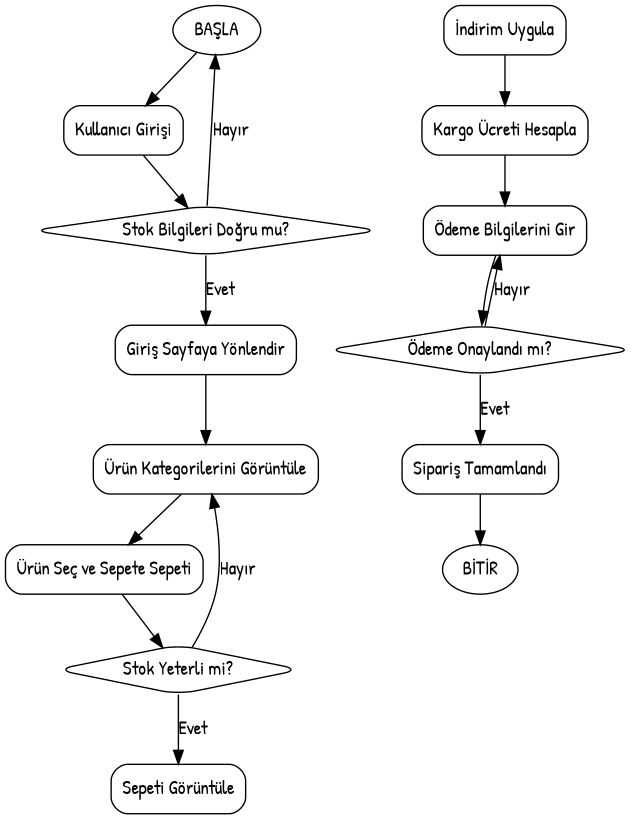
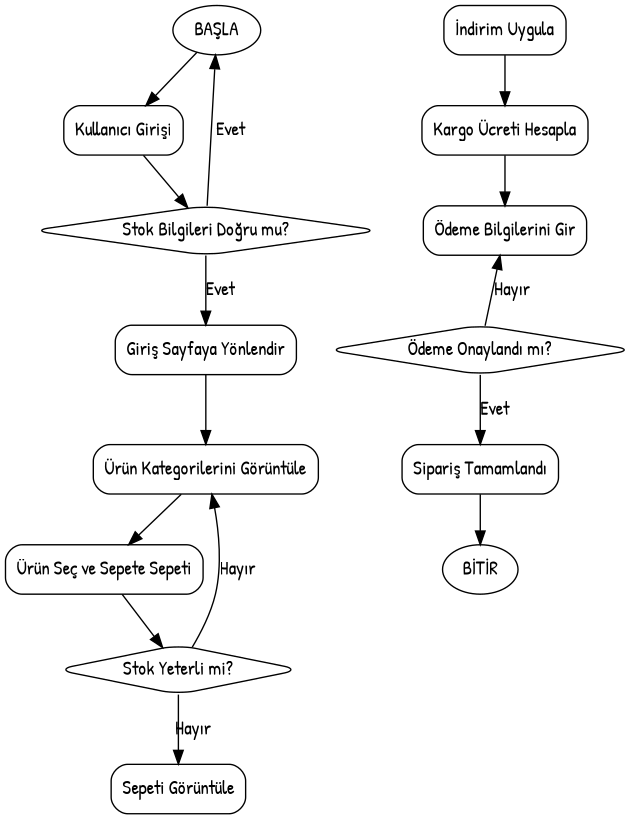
edge "Stok Bilgileri Doğru mu?" -> "BAŞLA": label "Hayır" -> "Evet"
edge "Ödeme Bilgilerini Gir" -> "Ödeme Onaylandı mı?": removed
edge "Stok Yeterli mi?" -> "Sepeti Görüntüle": label "Evet" -> "Hayır"
